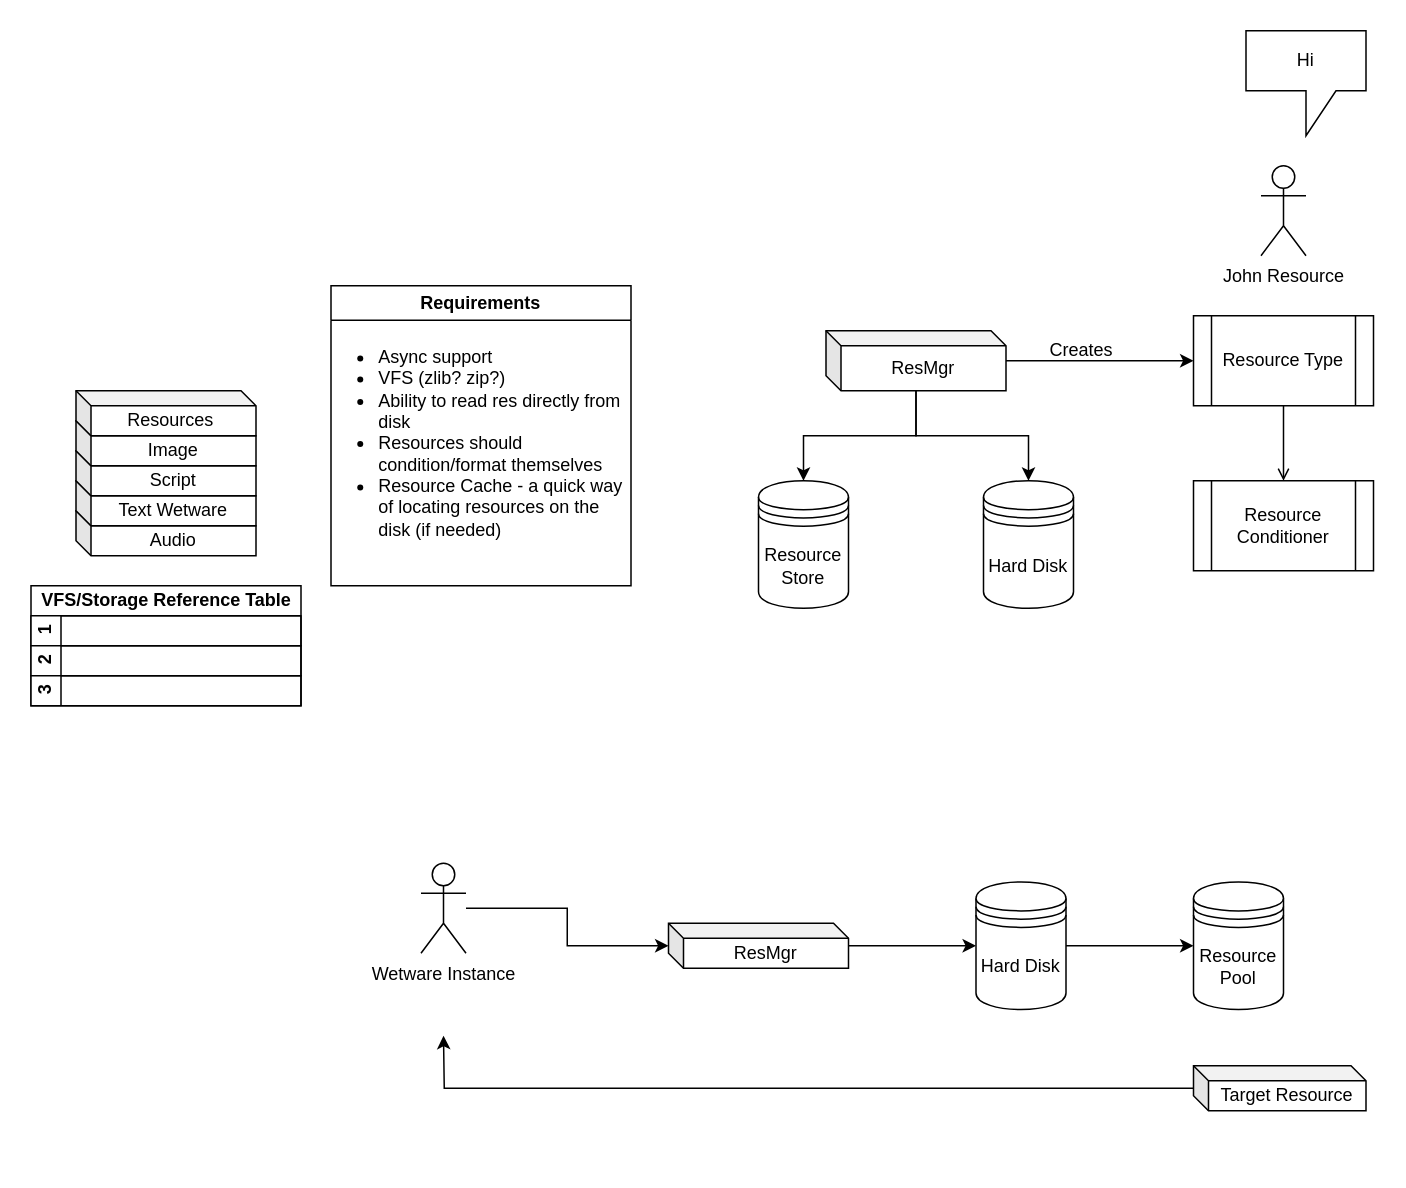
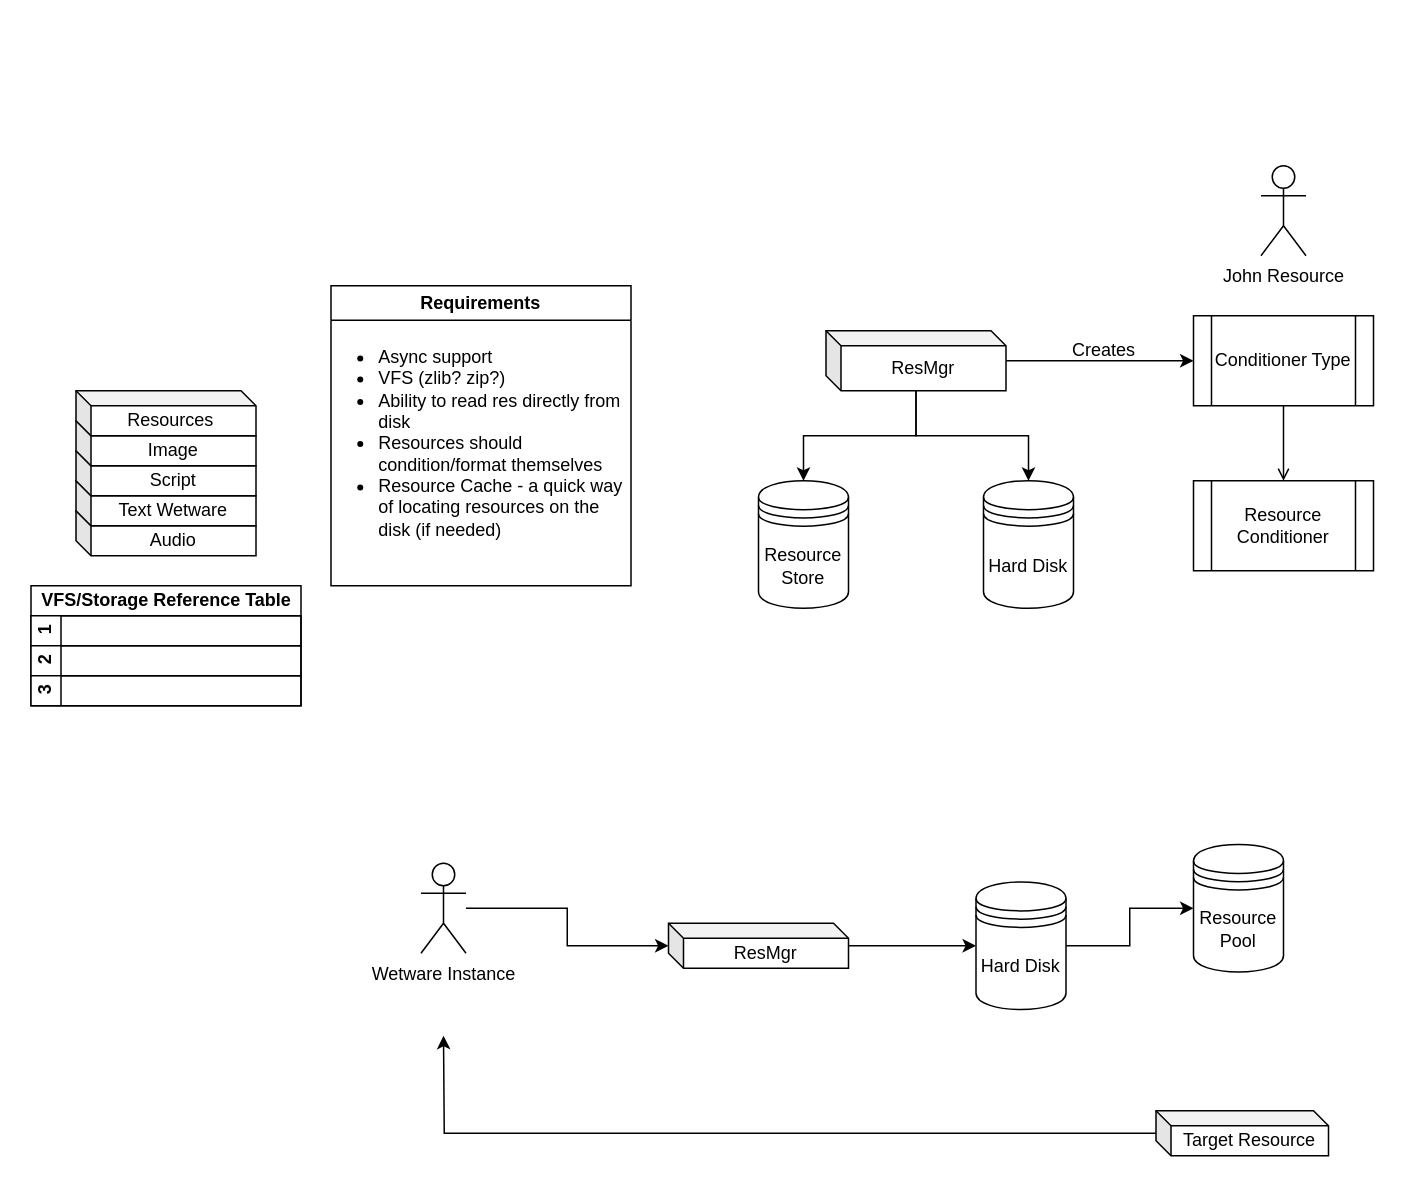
node "Hi": removed
node "Creates": moved (1081, 350) -> (1103, 350)
node "Resource Type": label "Resource Type" -> "Conditioner Type"
node "Resource Pool": moved (1238, 946) -> (1238, 908)
node "Target Resource": moved (1280, 1088) -> (1242, 1133)
